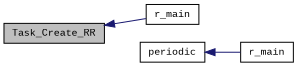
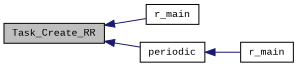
edge "periodic" -> "Task_Create_RR": added
